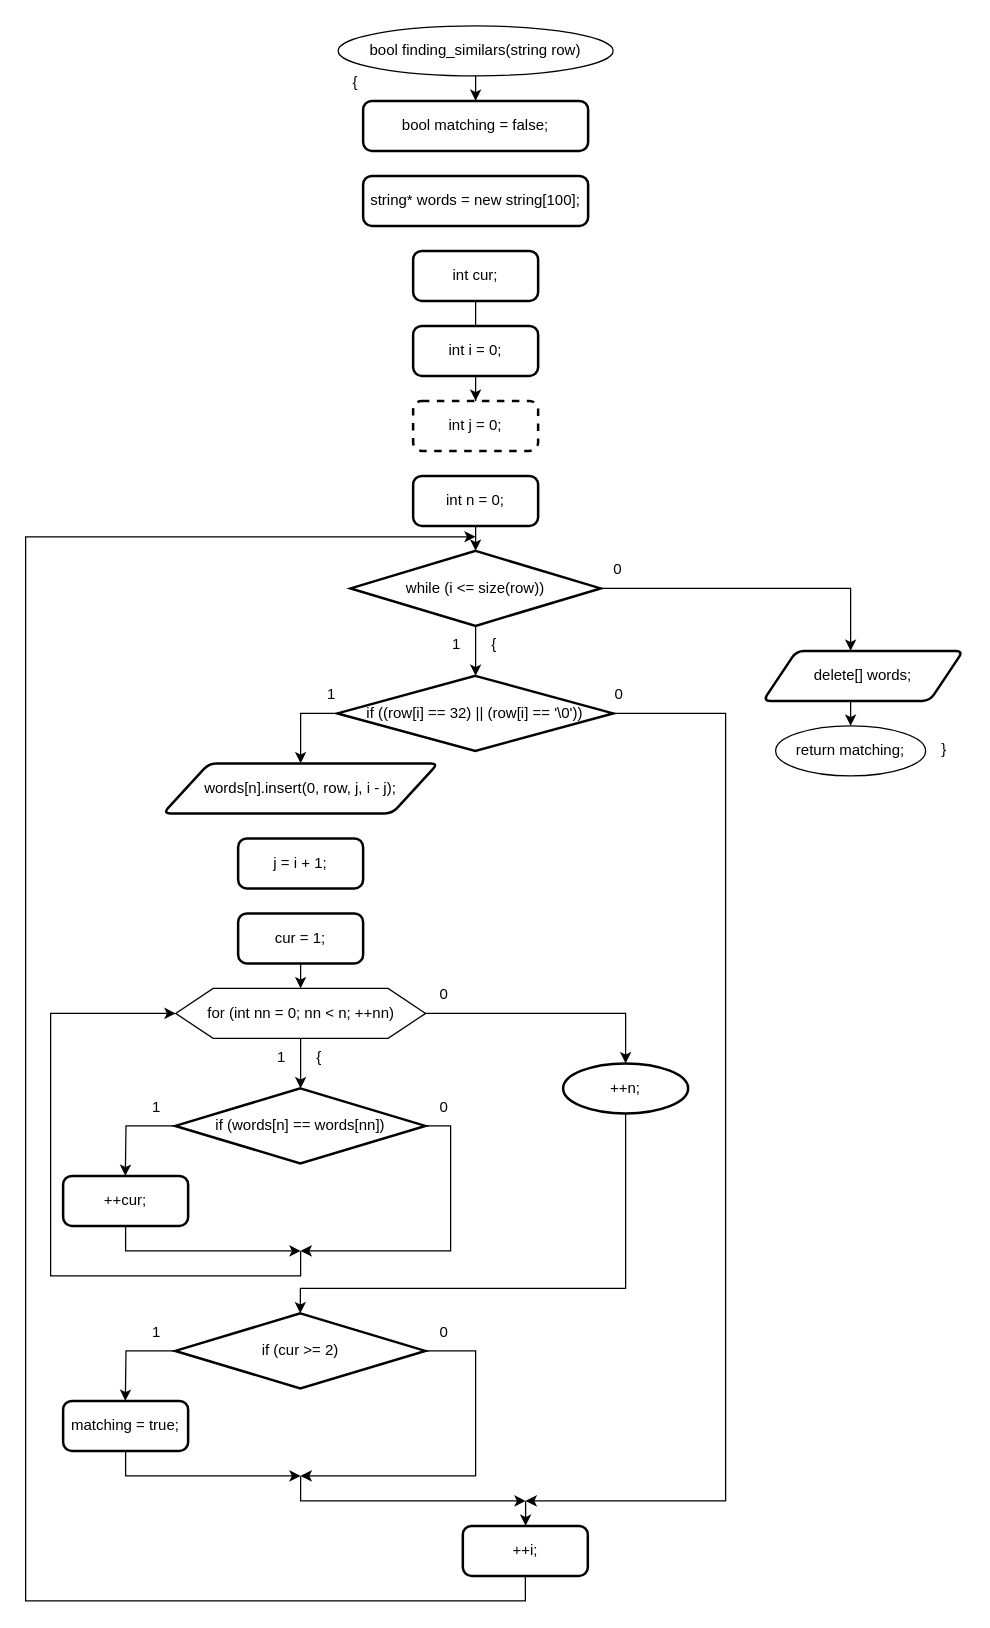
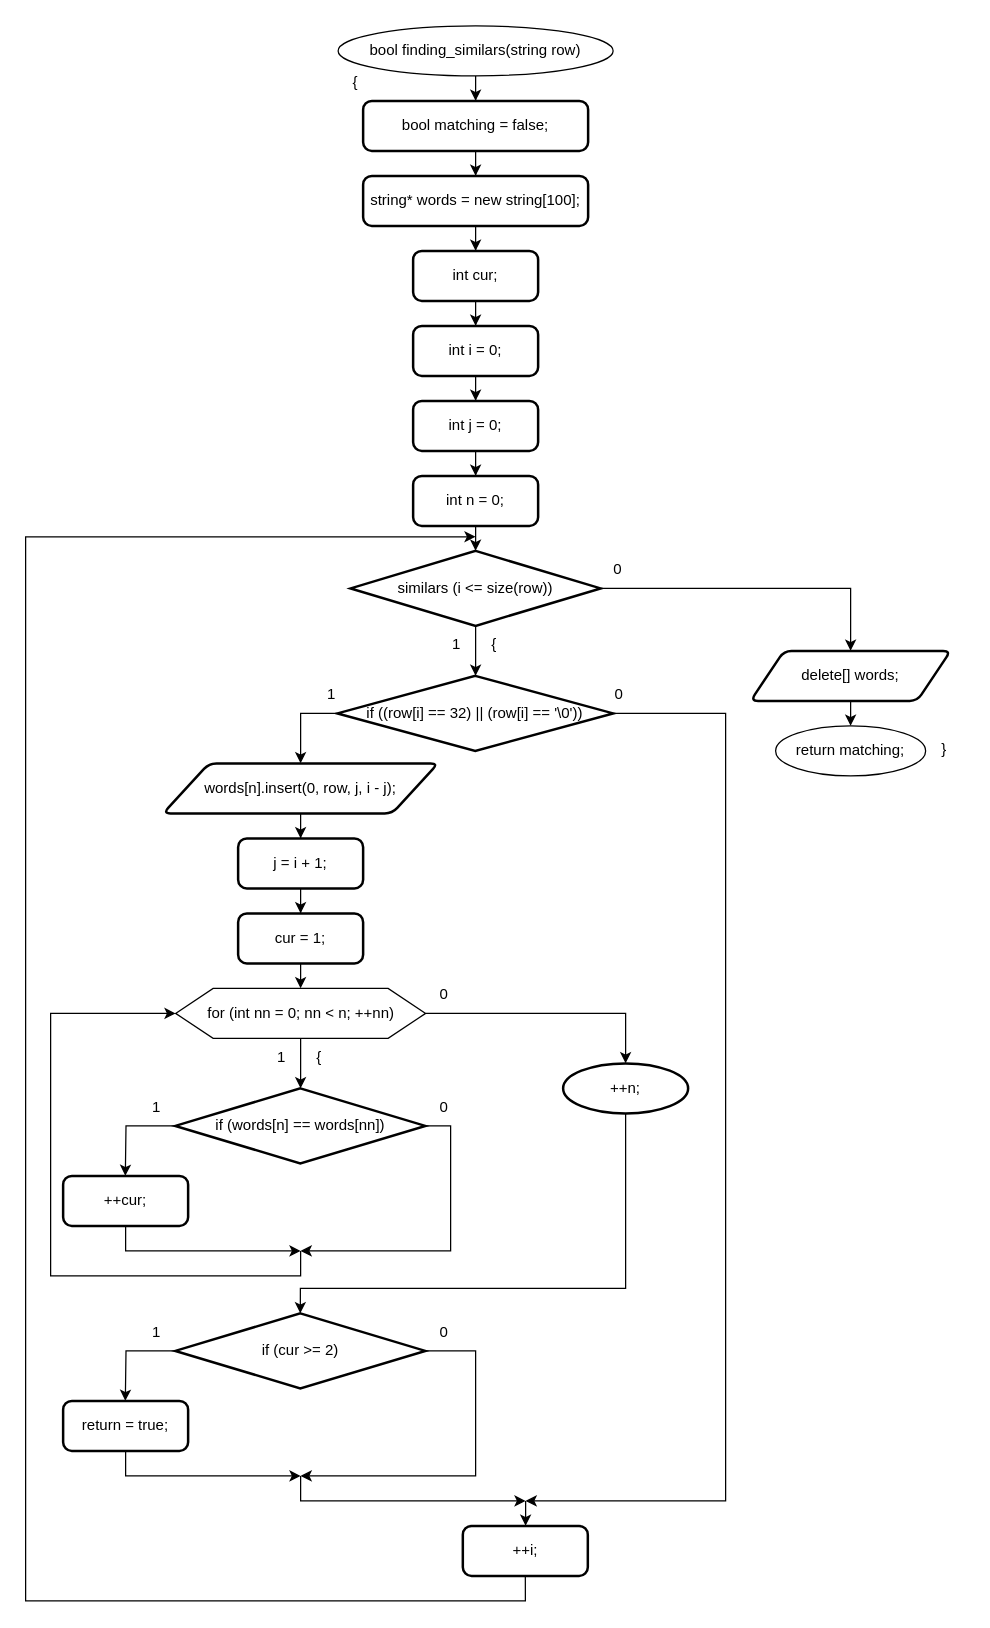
edge "bool matching = false;" -> "string* words = new string[100];": added
edge "string* words = new string[100];" -> "int cur;": added
edge "int cur;" -- "int i = 0;": arrowhead none -> classic
node "int j = 0;": style dashed -> solid
edge "int j = 0;" -> "int n = 0;": added
node "while (i <= size(row))": label "while (i <= size(row))" -> "similars (i <= size(row))"
node "delete[] words;": moved (863, 676) -> (851, 676)
edge "words[n].insert(0, row, j, i - j);" -> "j = i + 1;": added
edge "j = i + 1;" -> "cur = 1;": added
node "matching = true;": label "matching = true;" -> "return = true;"
